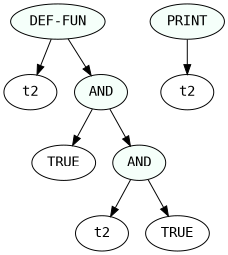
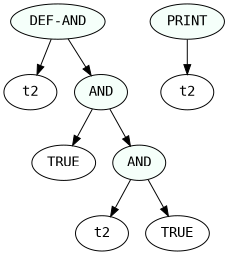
node "DEF-FUN": label "DEF-FUN" -> "DEF-AND"
